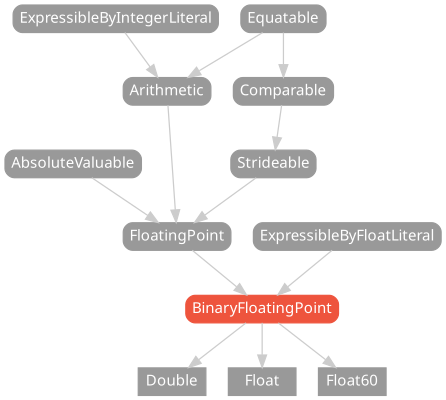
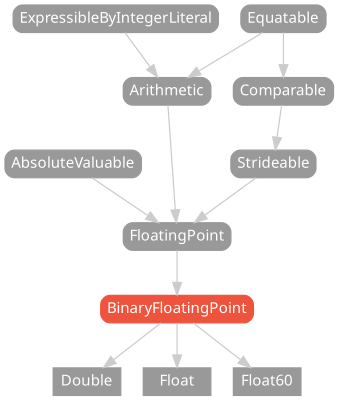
node "ExpressibleByFloatLiteral": removed
